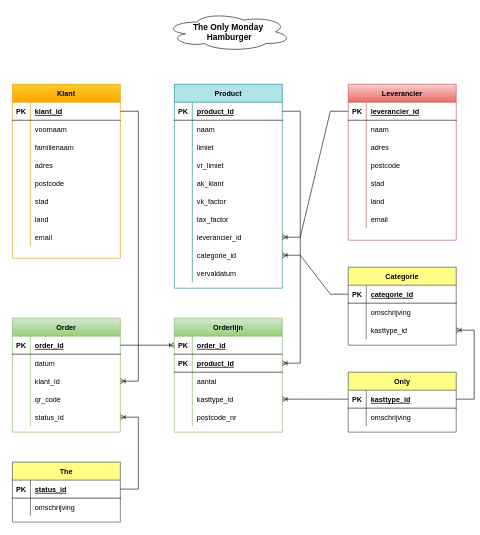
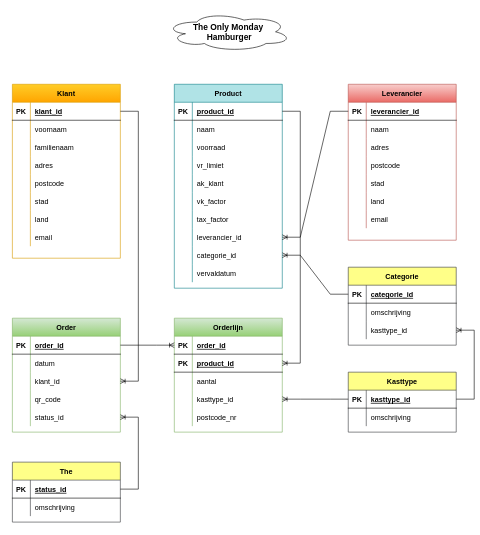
node "limiet": label "limiet" -> "voorraad"
node "Only": label "Only" -> "Kasttype"
